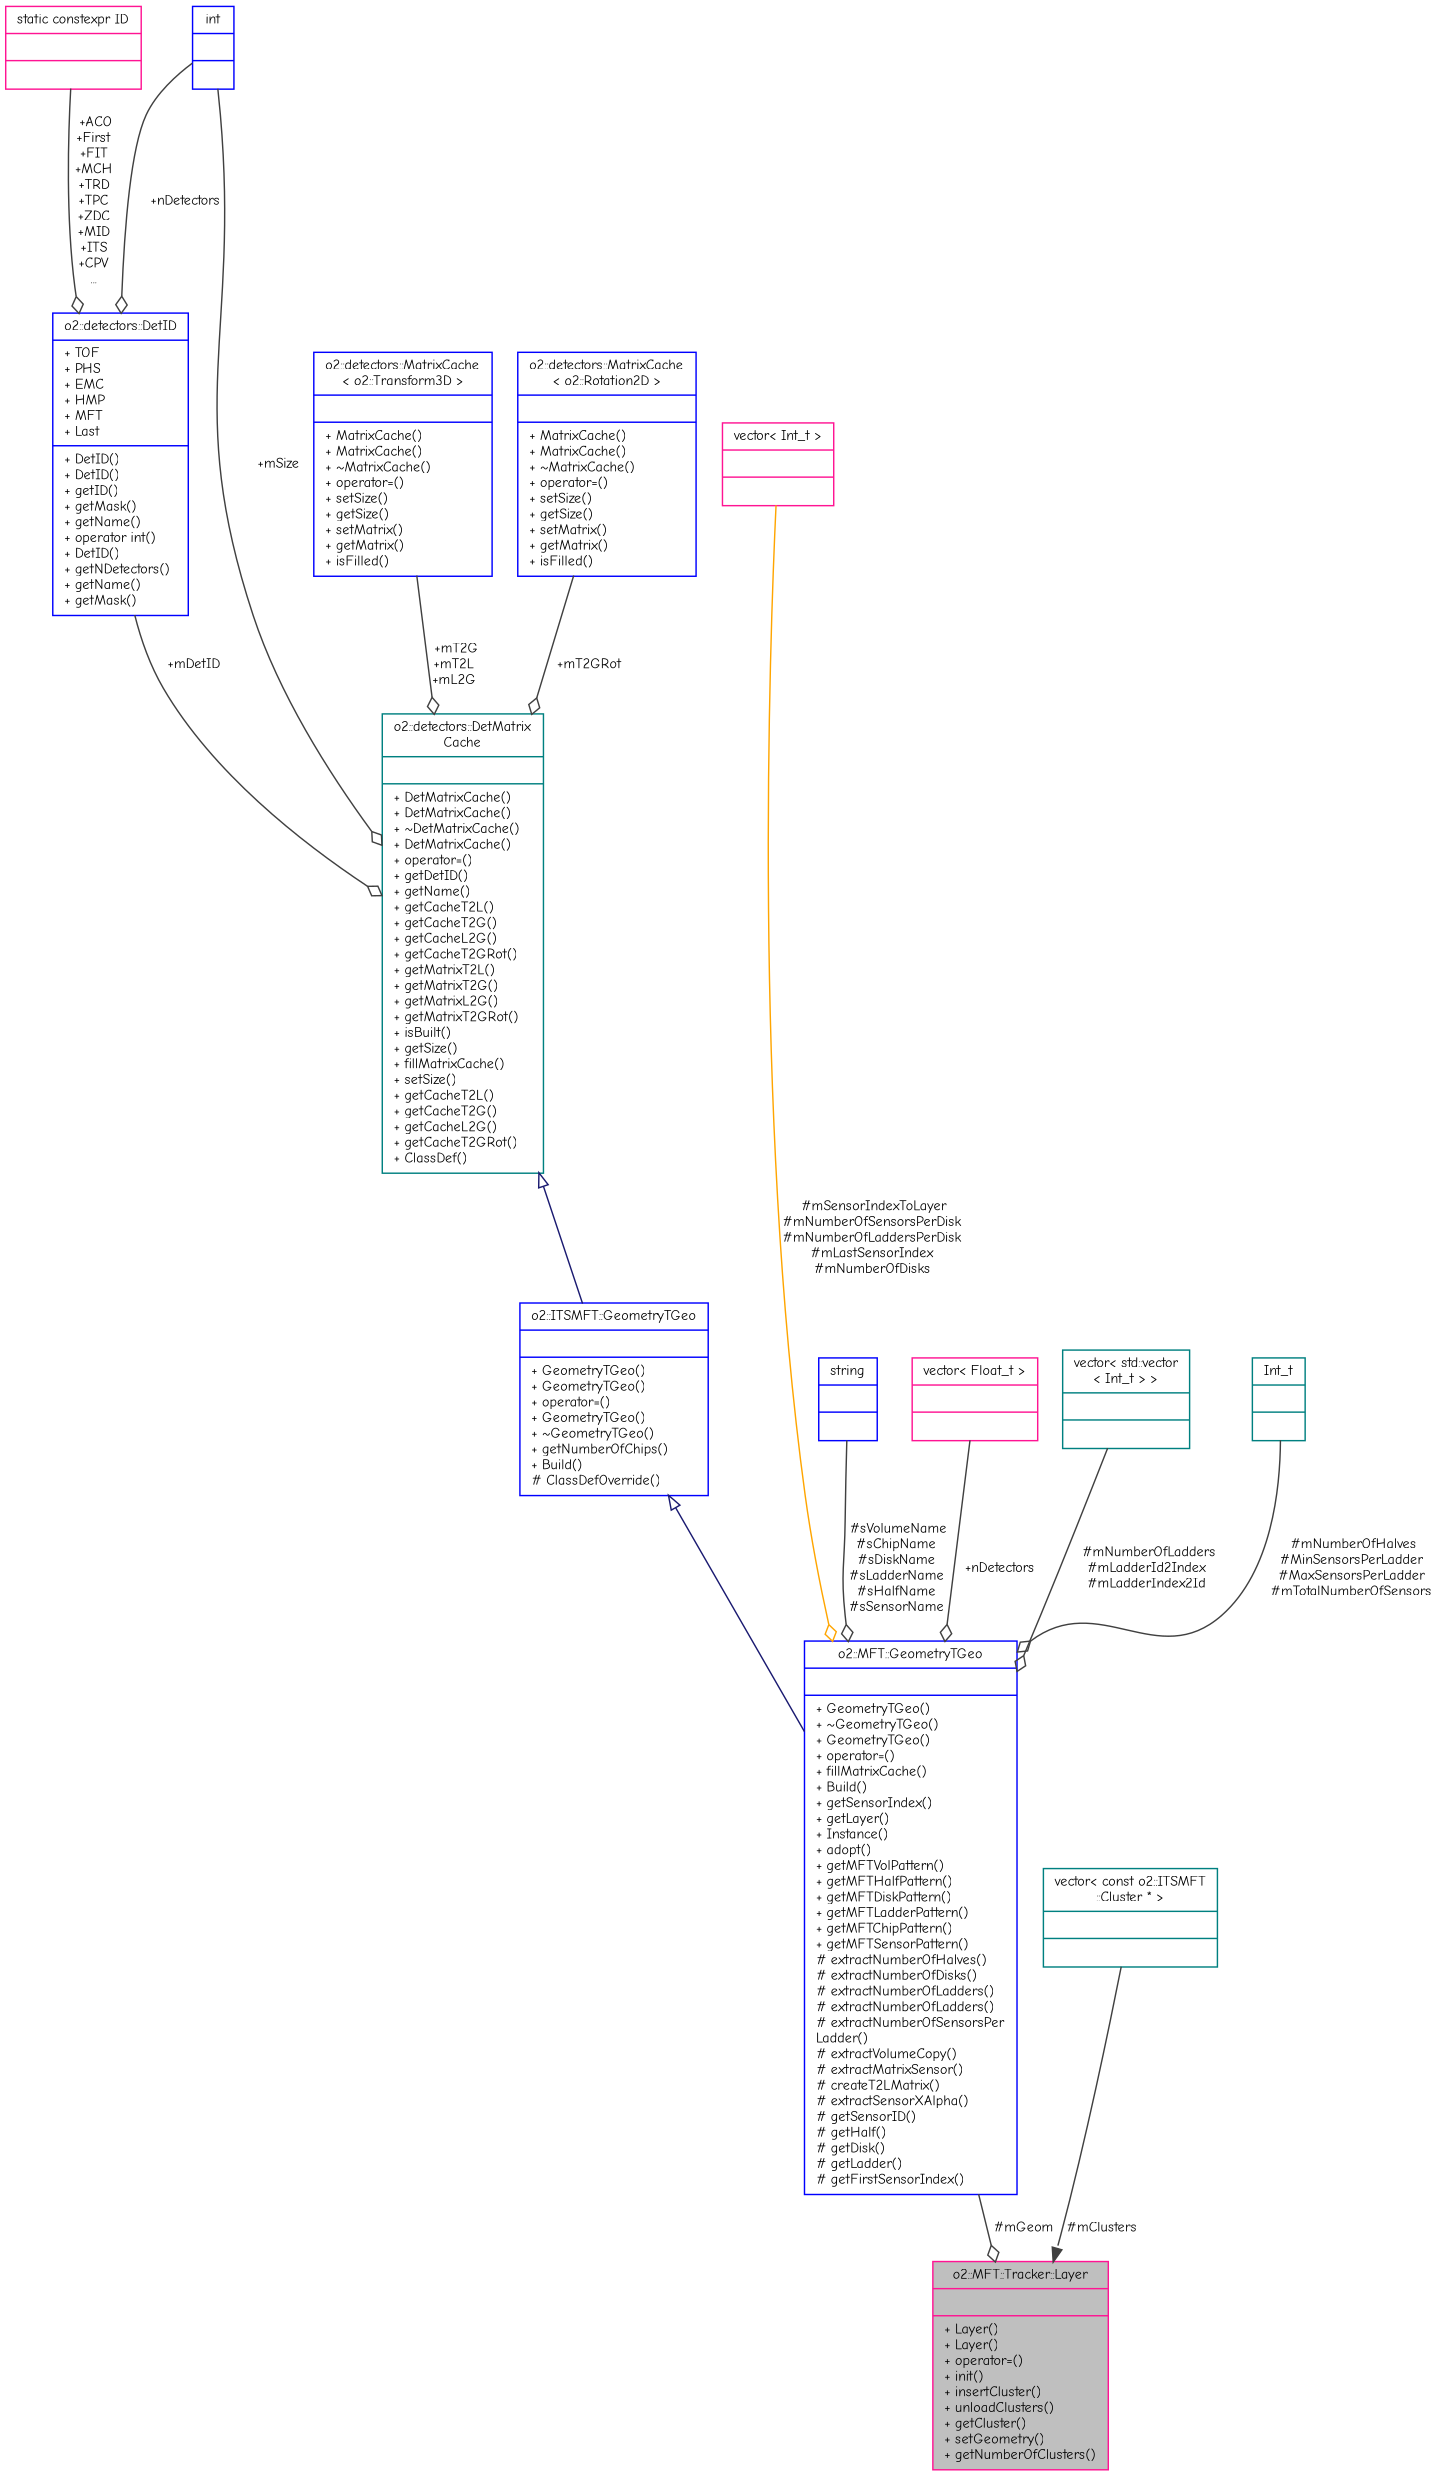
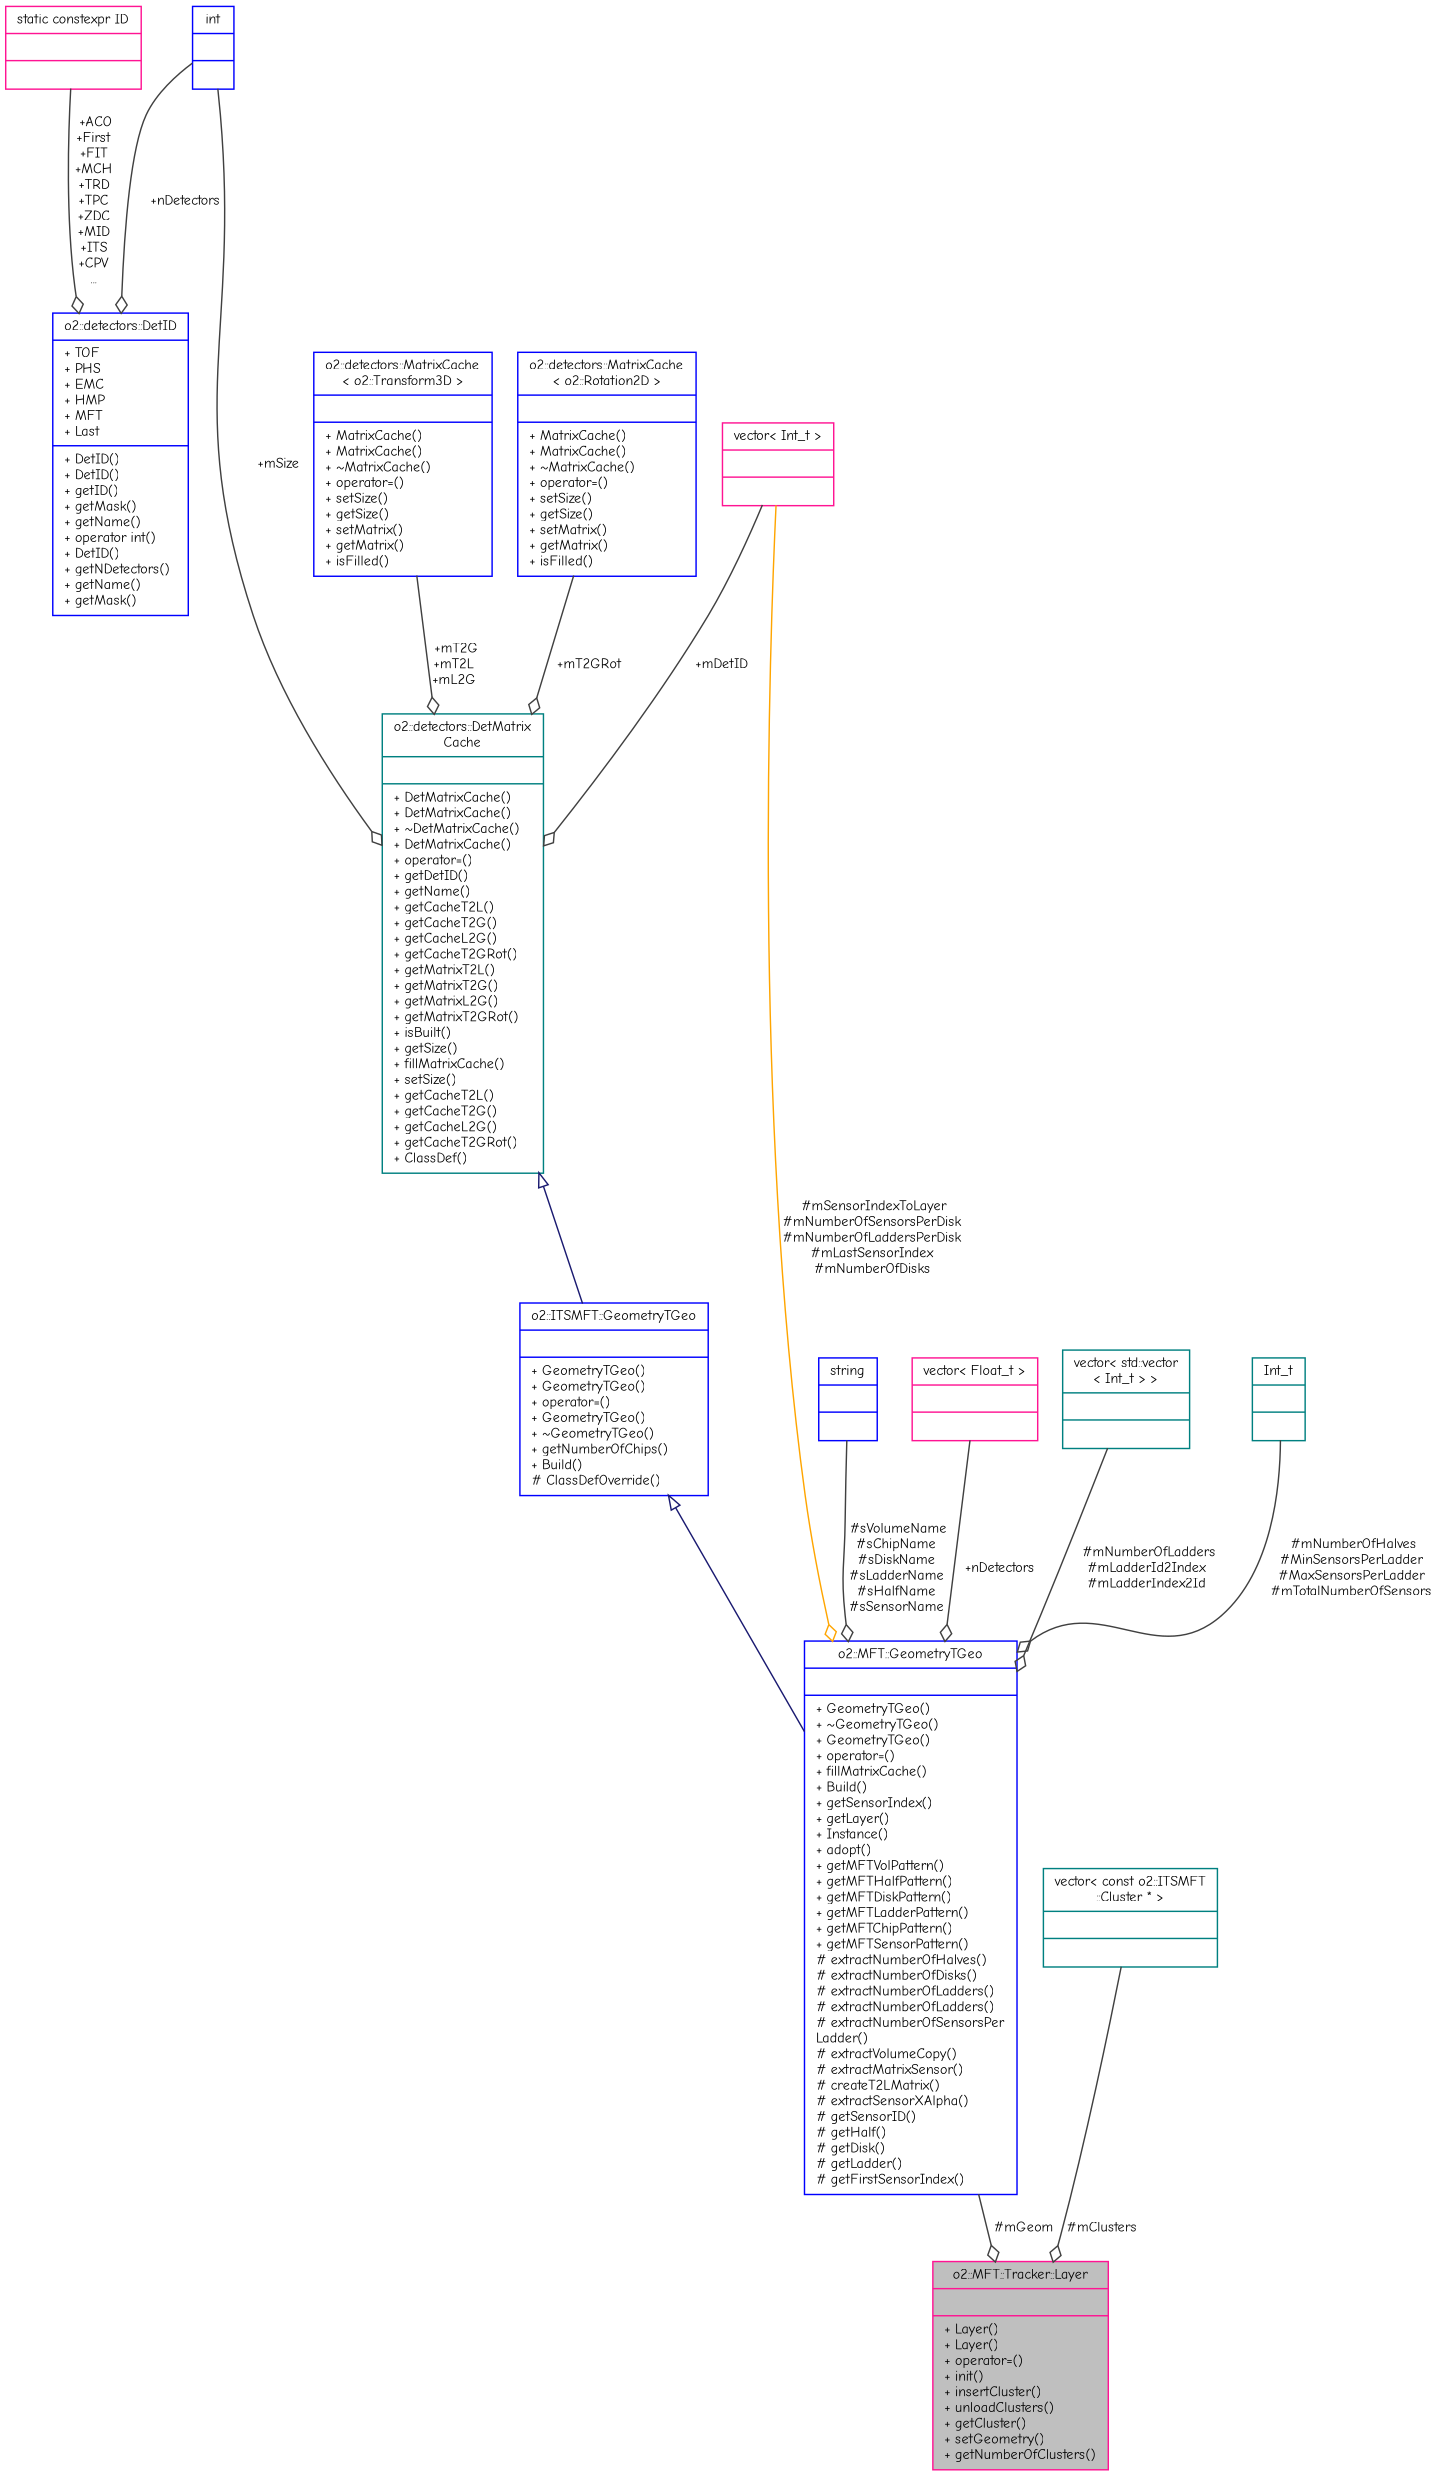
edge "o2::detectors::DetID" -> "o2::detectors::DetMatrix": now "vector< Int_t >" -> "o2::detectors::DetMatrix"
edge "vector< const o2::ITSMFT" -> "o2::MFT::Tracker::Layer": arrowhead normal -> odiamond
